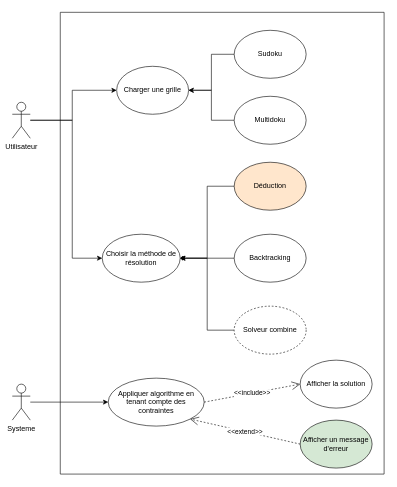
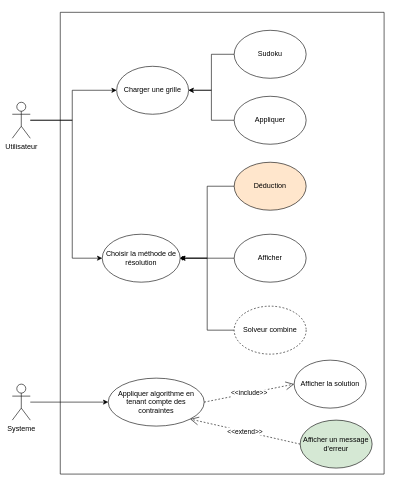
node "Multidoku": label "Multidoku" -> "Appliquer"
node "Backtracking": label "Backtracking" -> "Afficher"
node "Afficher la solution": moved (336, 384) -> (330, 384)
